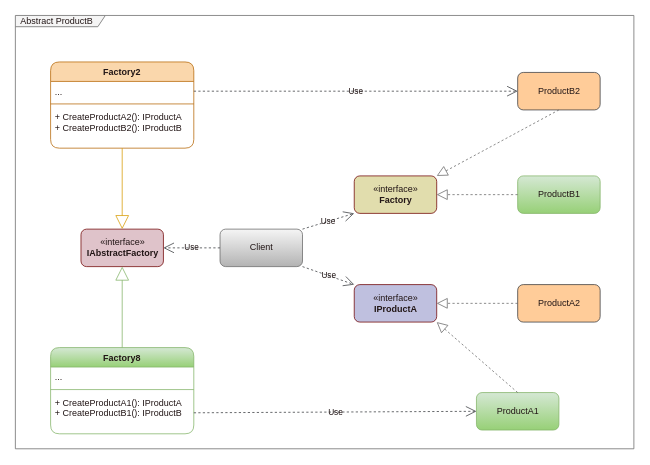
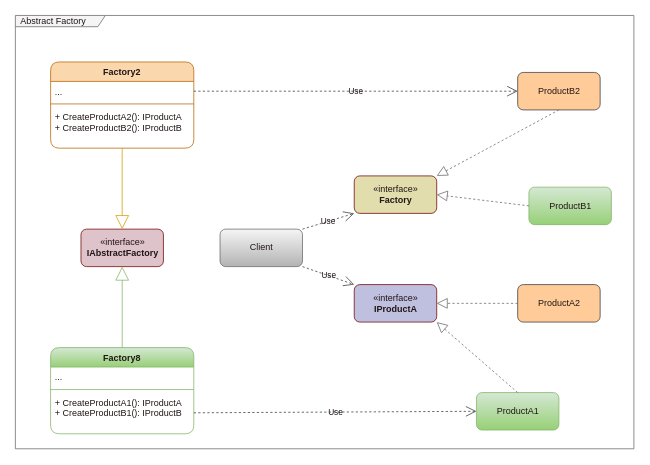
node "Abstract ProductB": label "Abstract ProductB" -> "Abstract Factory"
node "ProductB1": moved (559, 195) -> (570, 206)
edge "Client" -> "«interface» IAbstractFactory": removed, label "Use"
